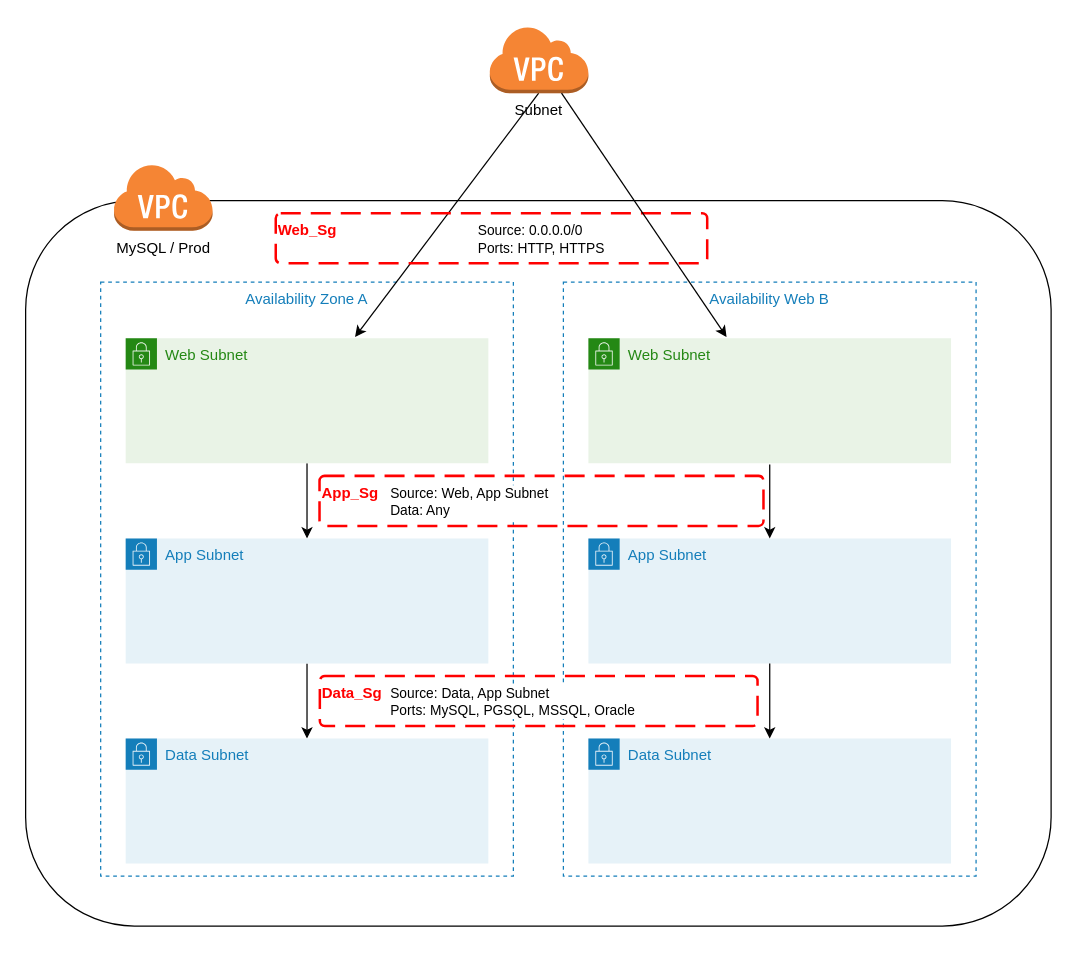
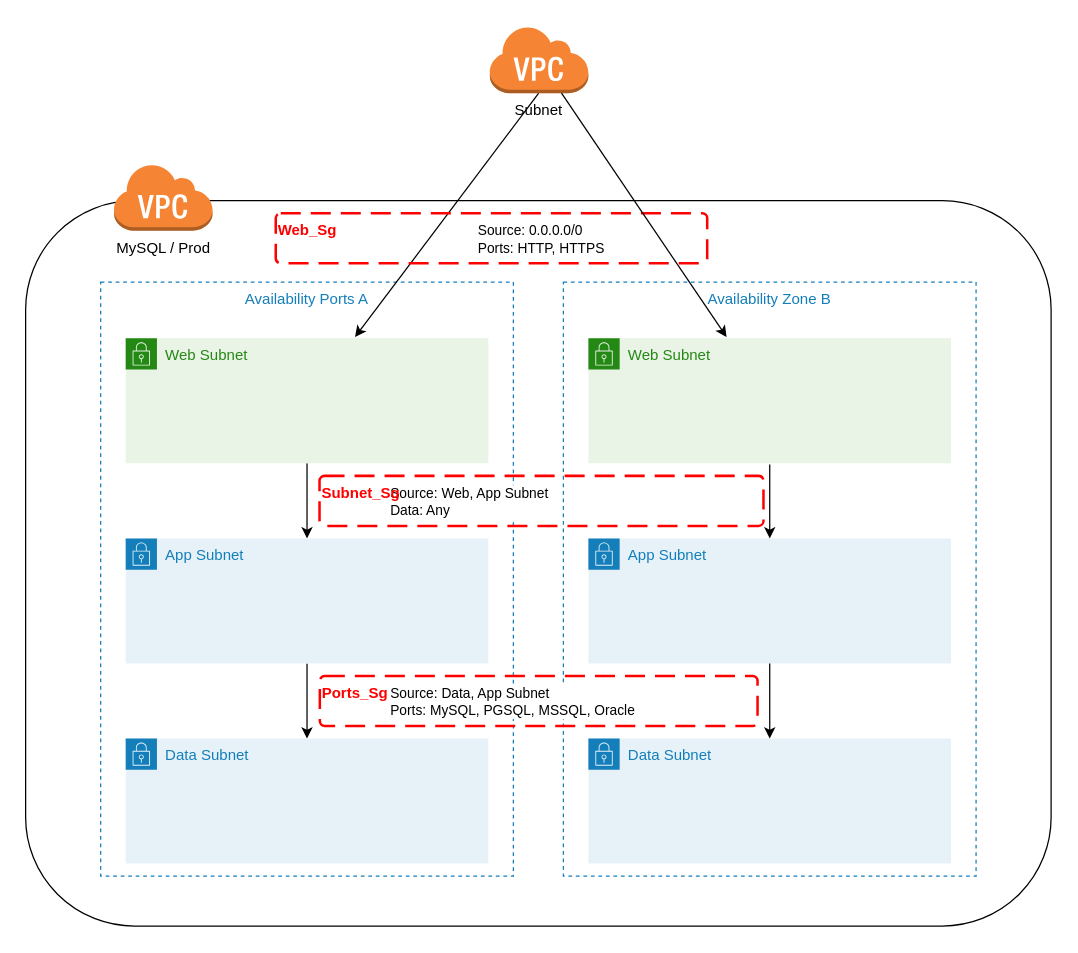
node "Availability Zone A": label "Availability Zone A" -> "Availability Ports A"
node "Availability Web B": label "Availability Web B" -> "Availability Zone B"
node "App_Sg": label "App_Sg" -> "Subnet_Sg"
node "Data_Sg": label "Data_Sg" -> "Ports_Sg"
